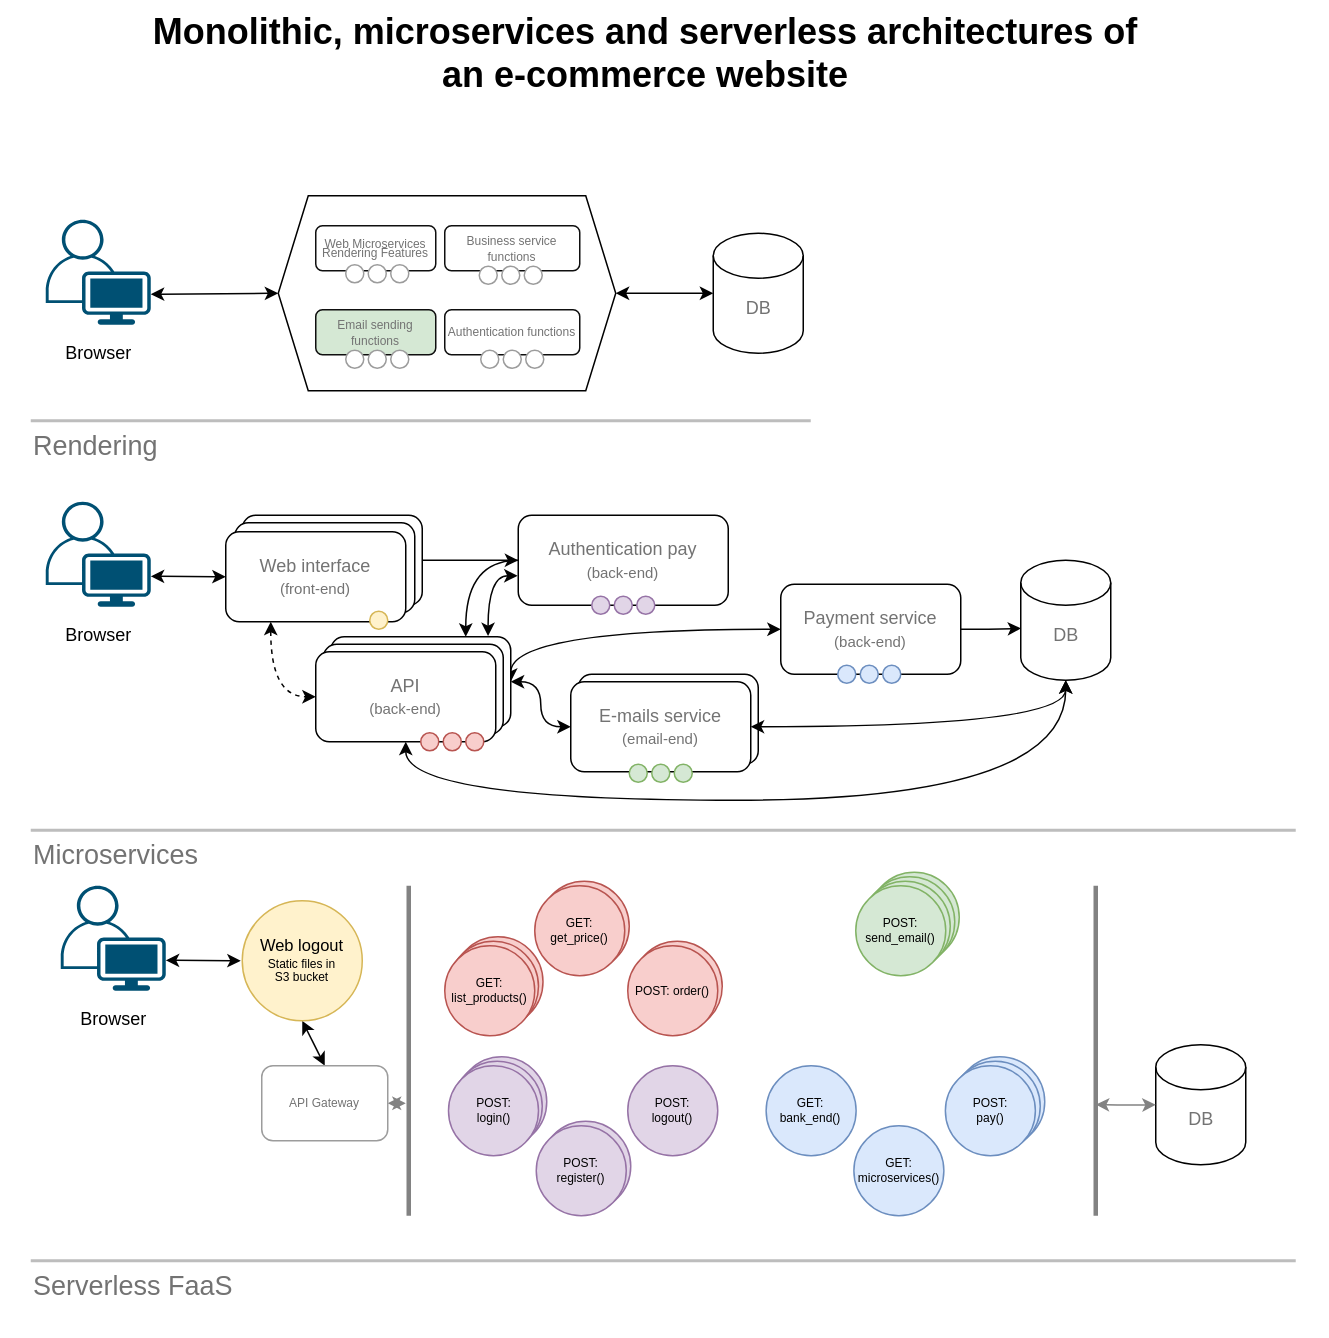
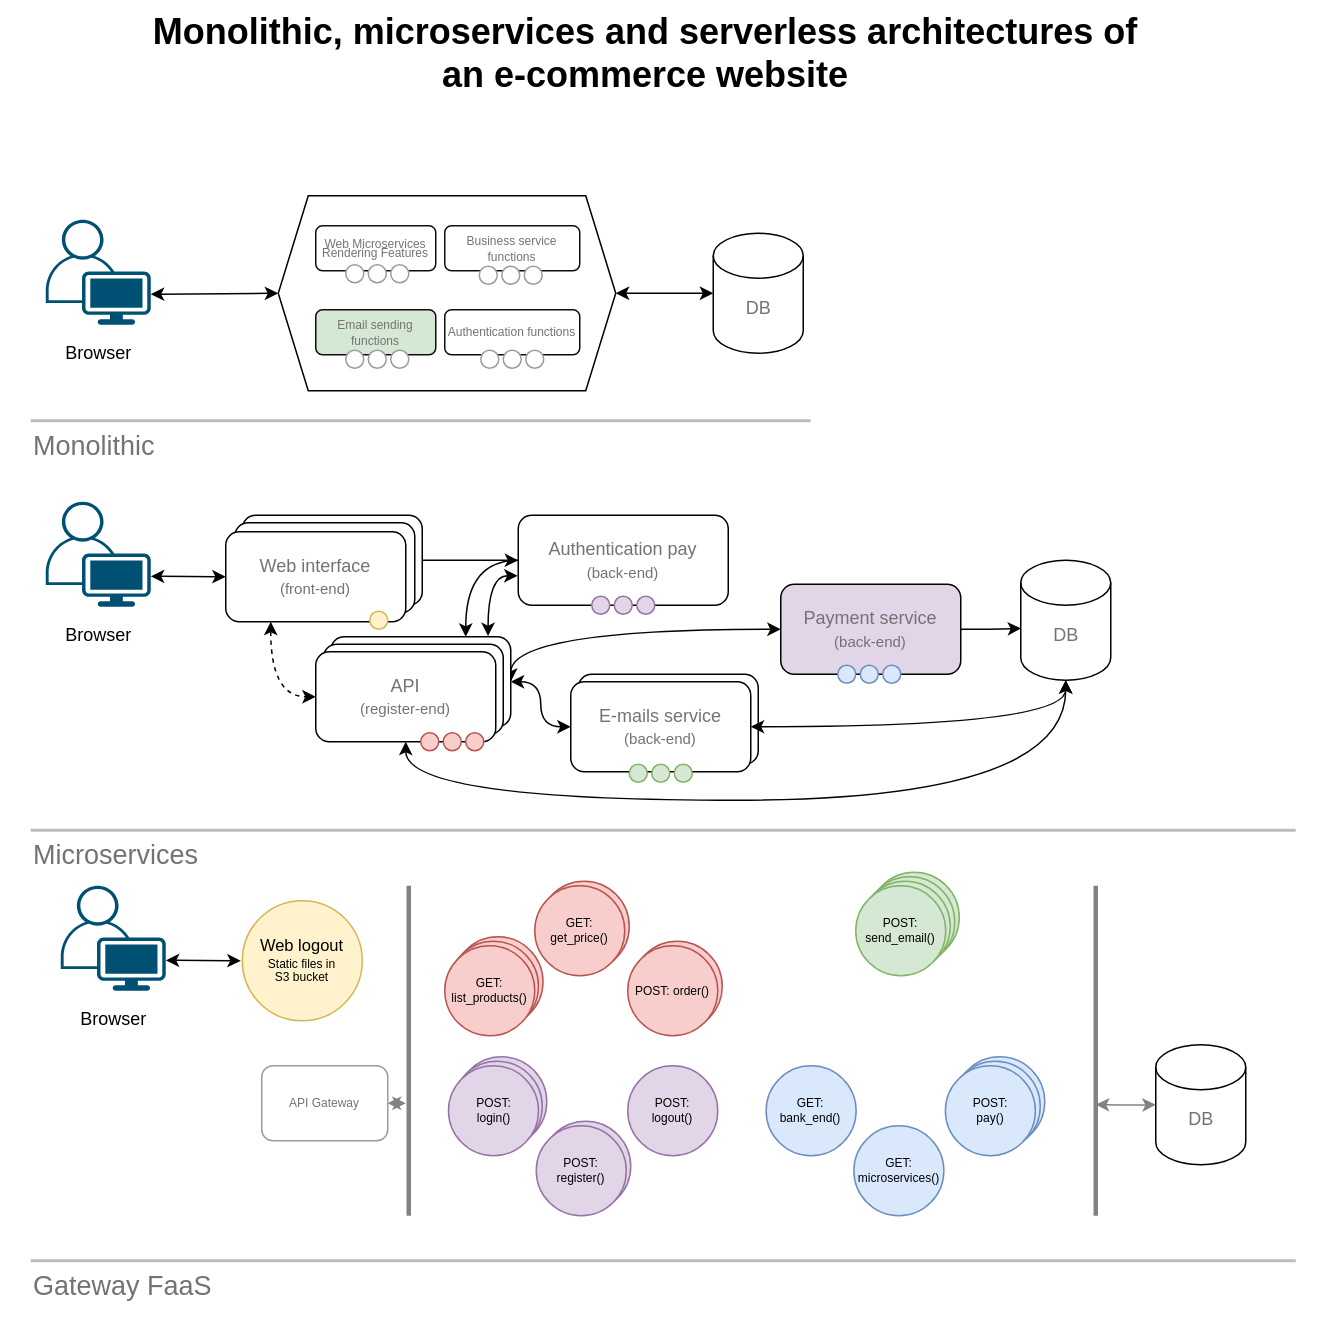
node "Rendering": label "Rendering" -> "Monolithic"
node "Payment service (back-end)": fillcolor #ffffff -> #e1d5e7
node "API (back-end)": label "API (back-end)" -> "API (register-end)"
node "E-mails service (email-end)": label "E-mails service (email-end)" -> "E-mails service (back-end)"
edge "Web logout Static files in S3 bucket" -- "API Gateway": removed
node "Serverless FaaS": label "Serverless FaaS" -> "Gateway FaaS"
